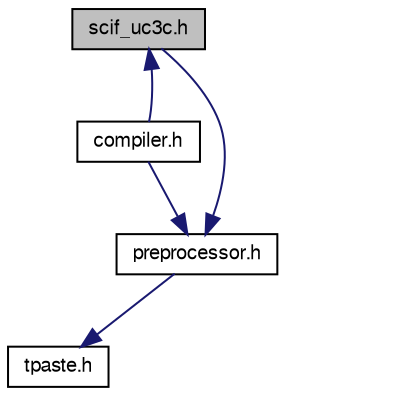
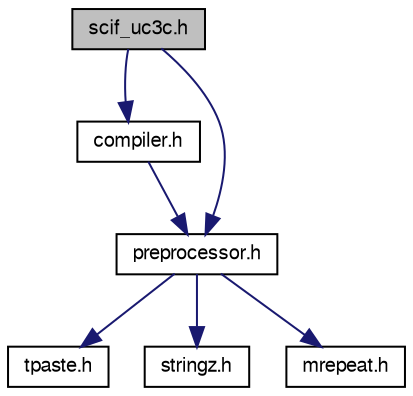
edge "compiler.h" -> "scif_uc3c.h": reversed
node "stringz.h": added
node "mrepeat.h": added
